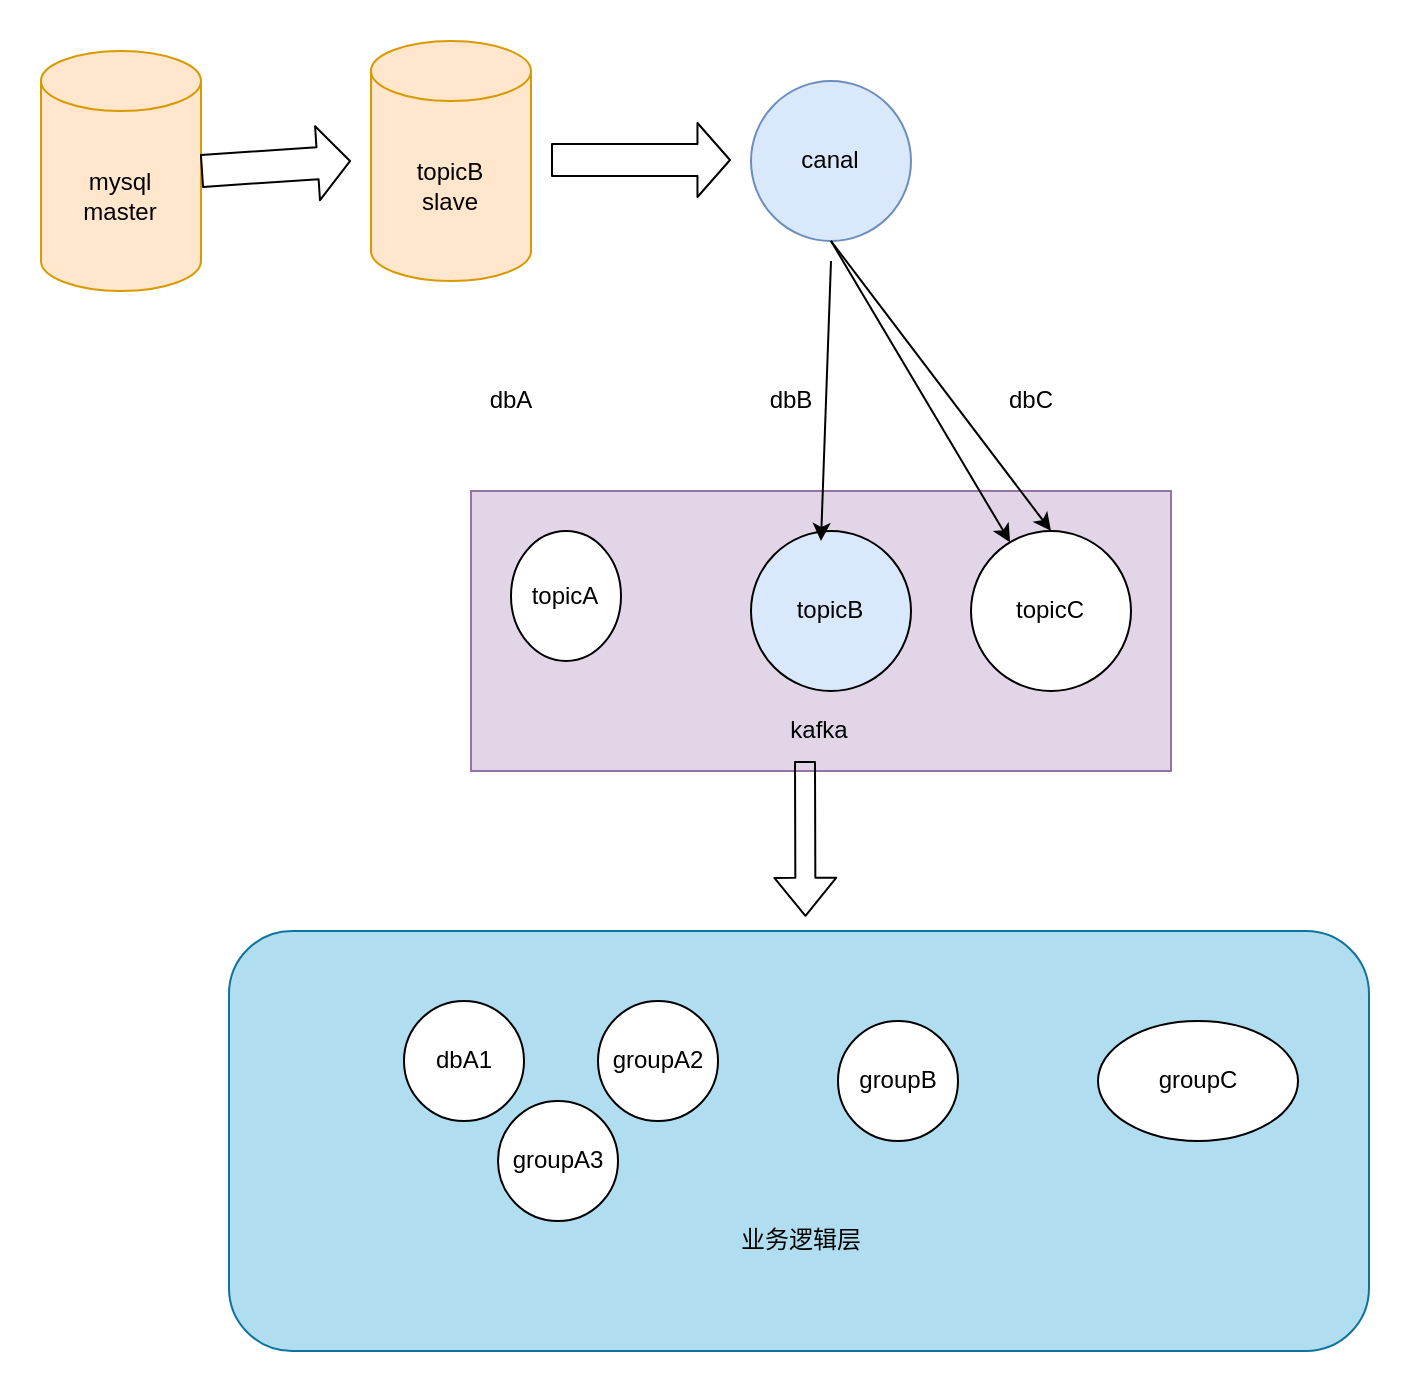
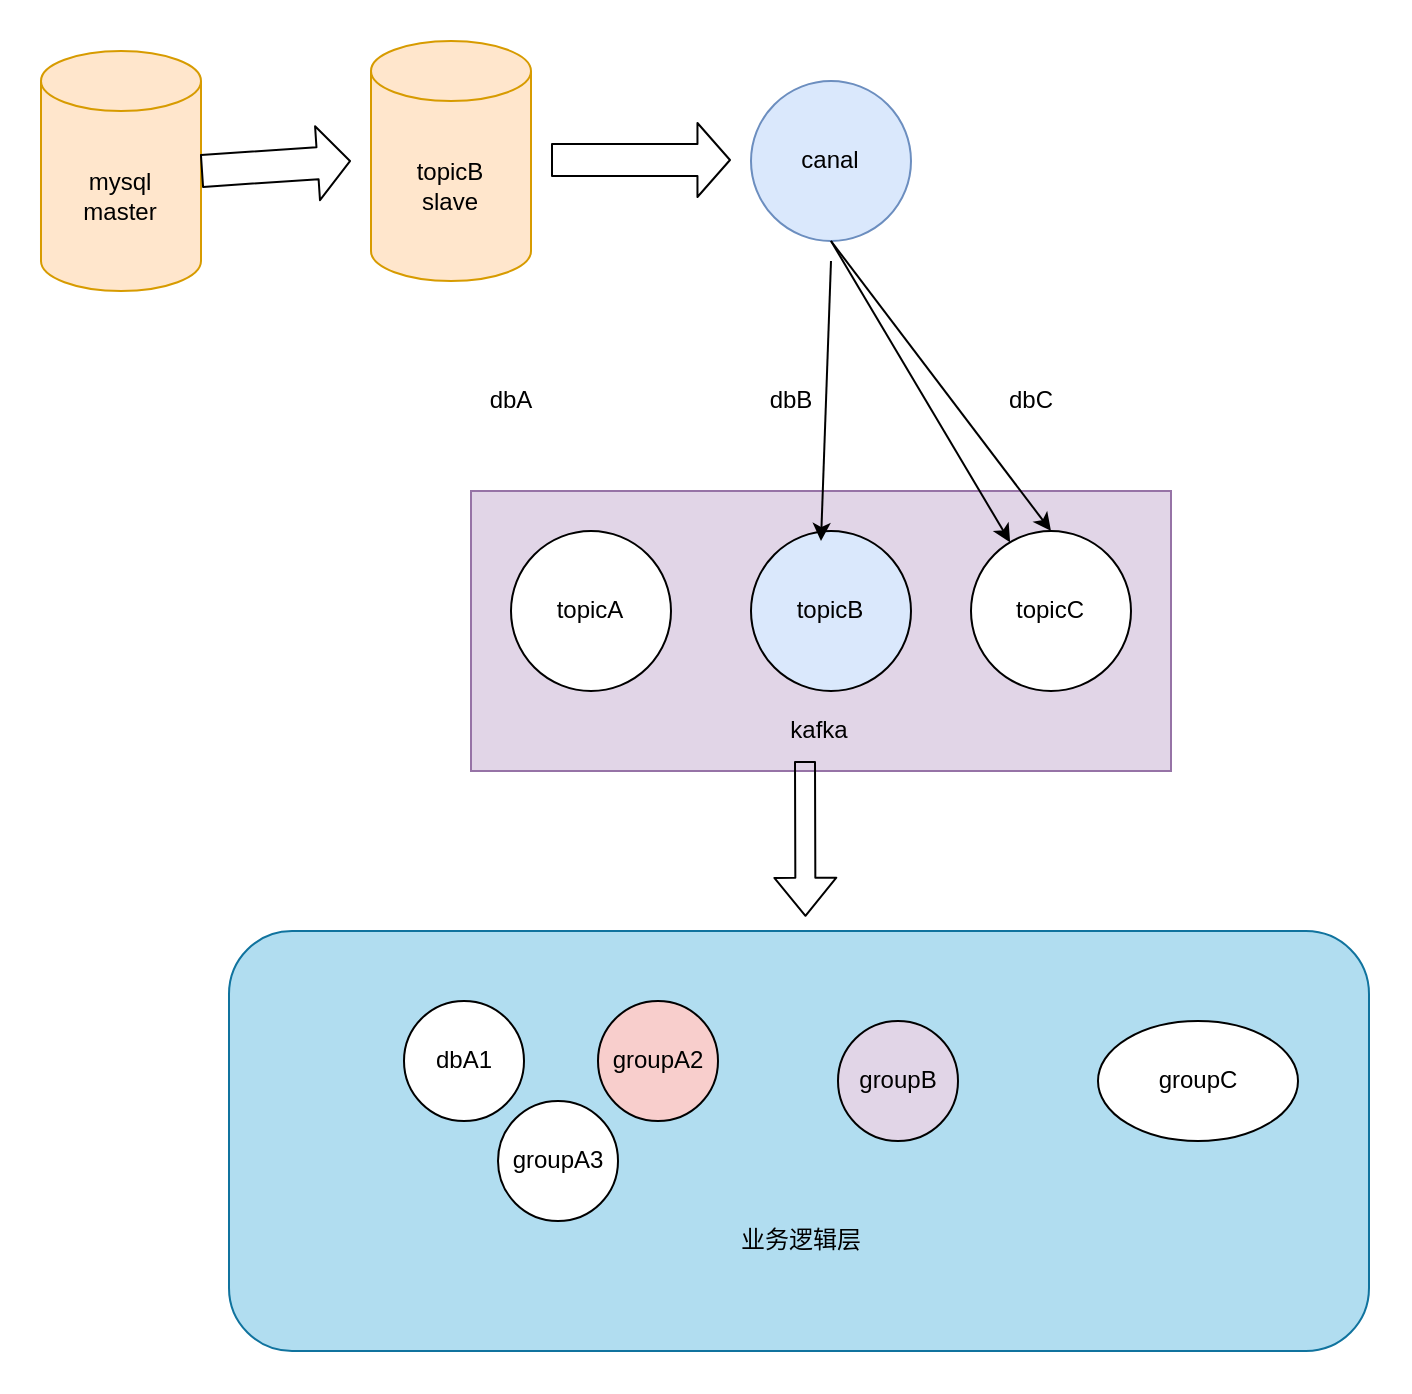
node "topicA": size 110x130 -> 160x160
node "groupA2": fillcolor #ffffff -> #f8cecc
node "groupB": fillcolor #ffffff -> #e1d5e7
